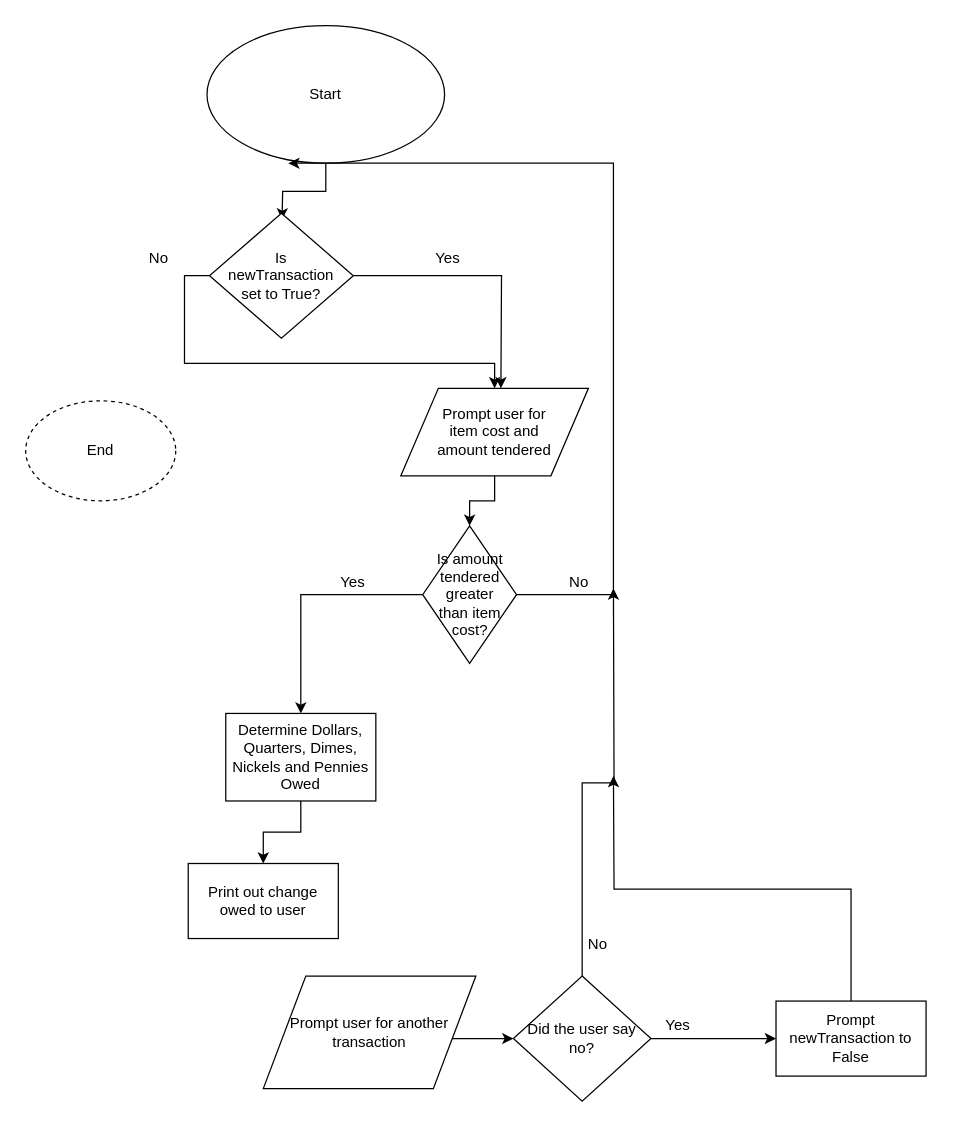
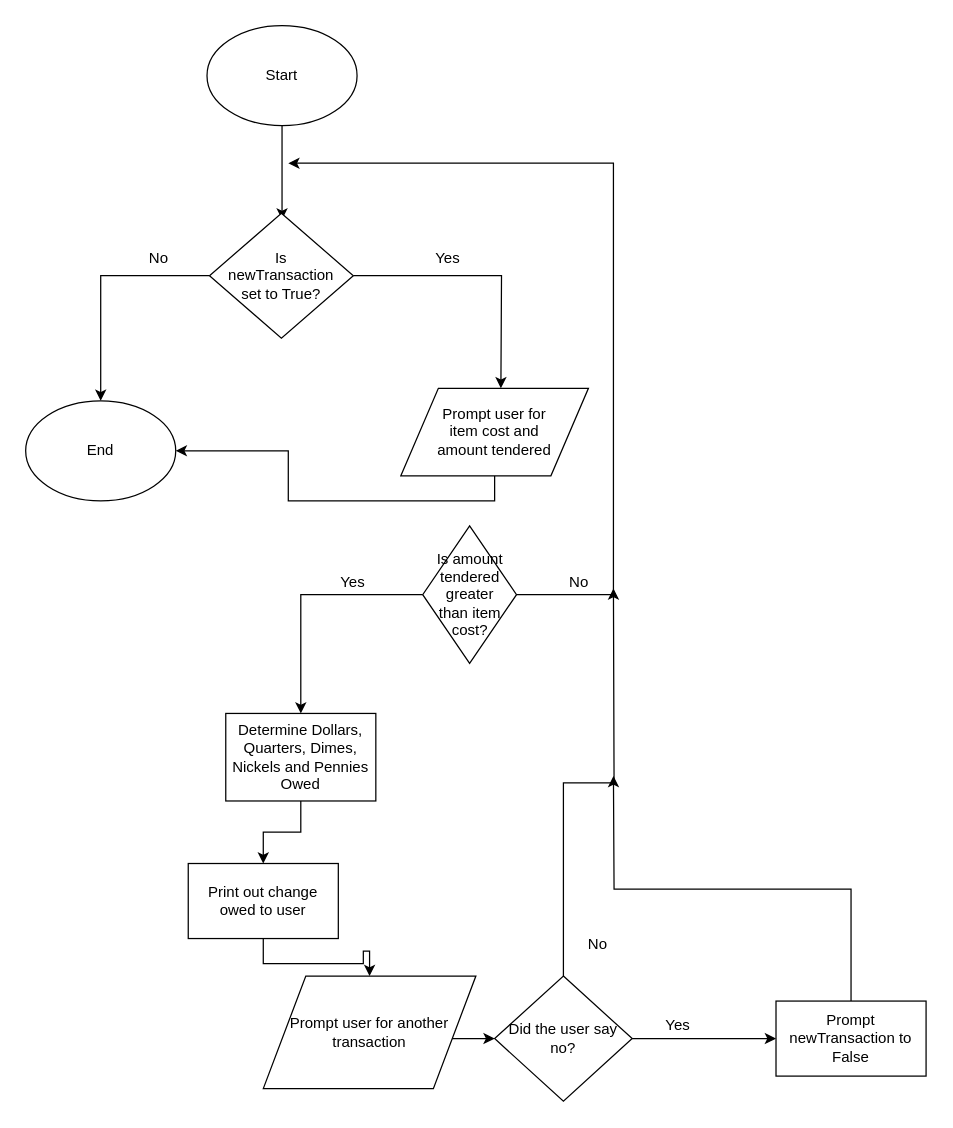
node "Start": size 238x138 -> 150x100
edge "Is newTransaction set to True?" -> "Prompt user for item cost and amount tendered": now "Is newTransaction set to True?" -> "End"
node "End": style dashed -> solid
edge "Prompt user for item cost and amount tendered" -> "Is amount tendered greater than item cost?": now "Prompt user for item cost and amount tendered" -> "End"
edge "Print out change owed to user" -> "Prompt user for another transaction": added
node "Did the user say no?": moved (582, 1038) -> (563, 1038)
